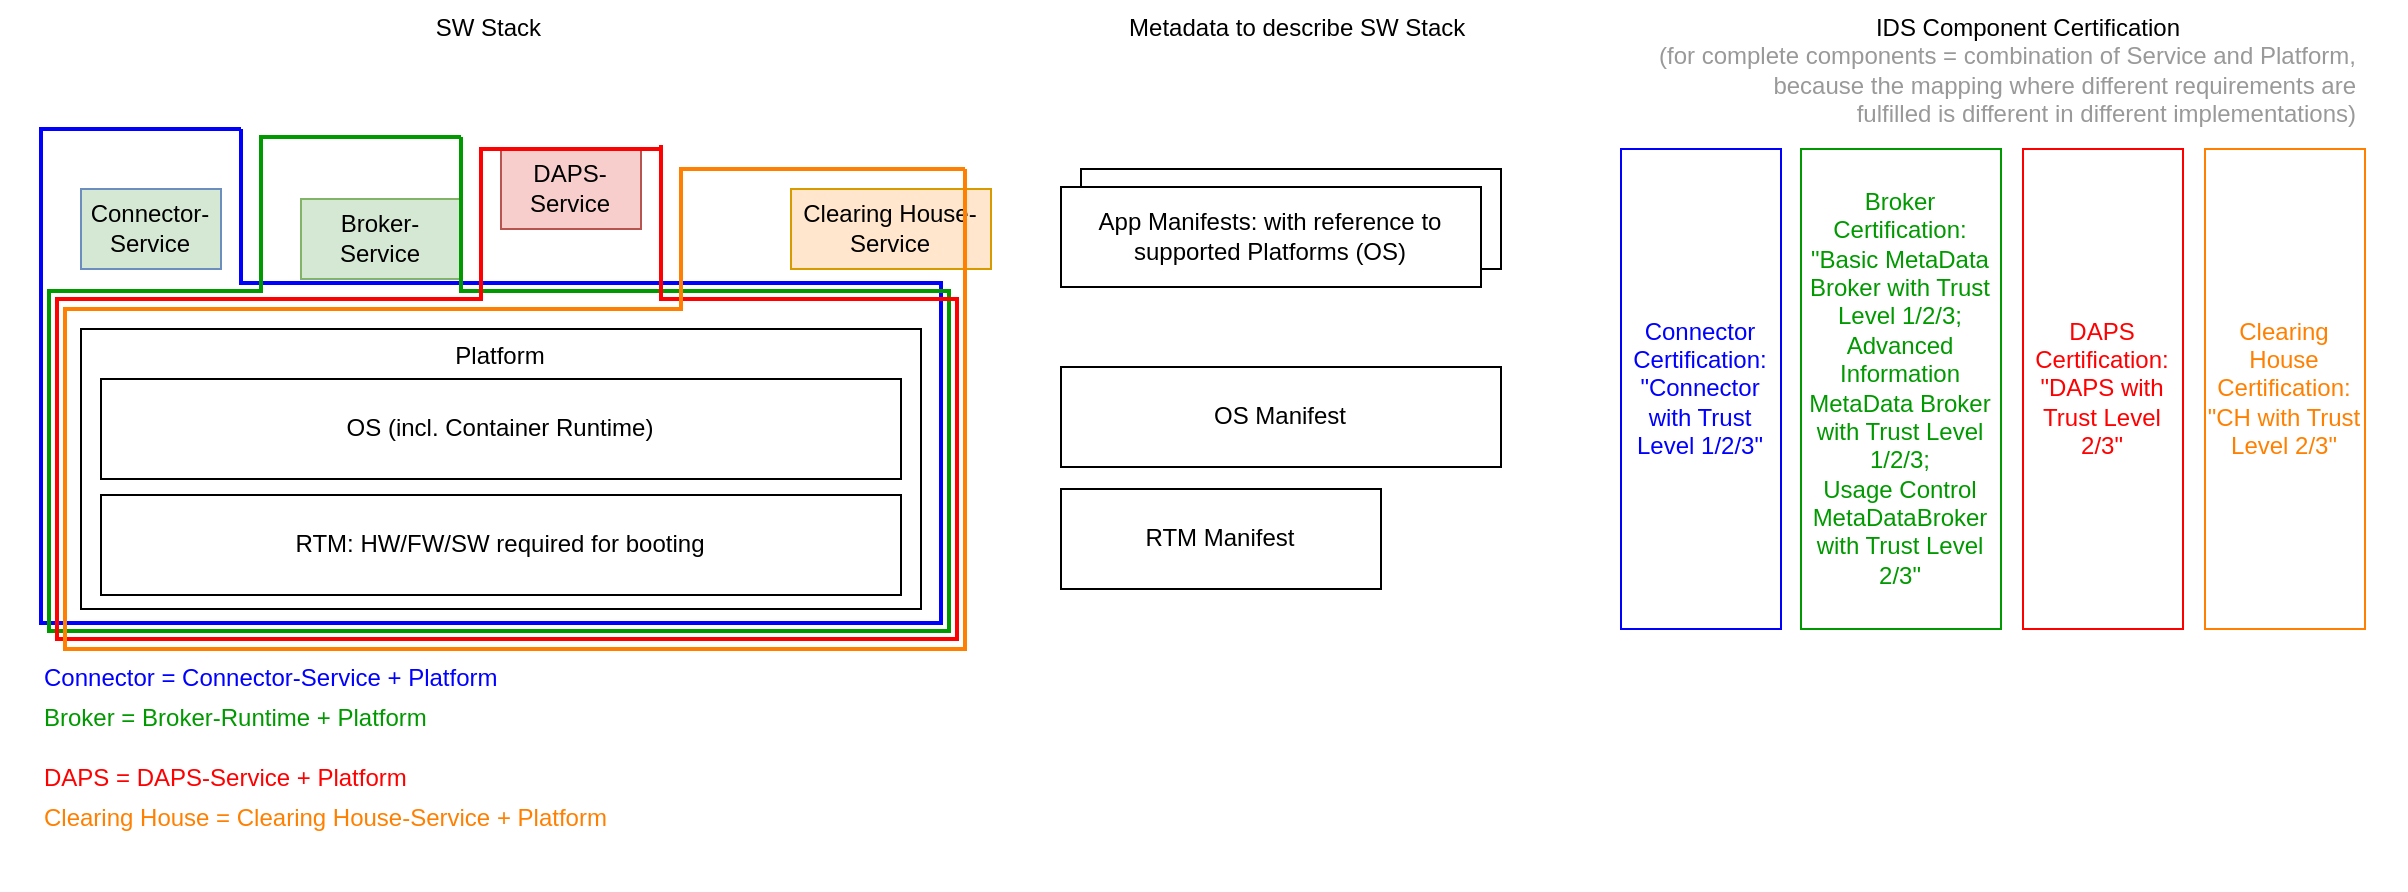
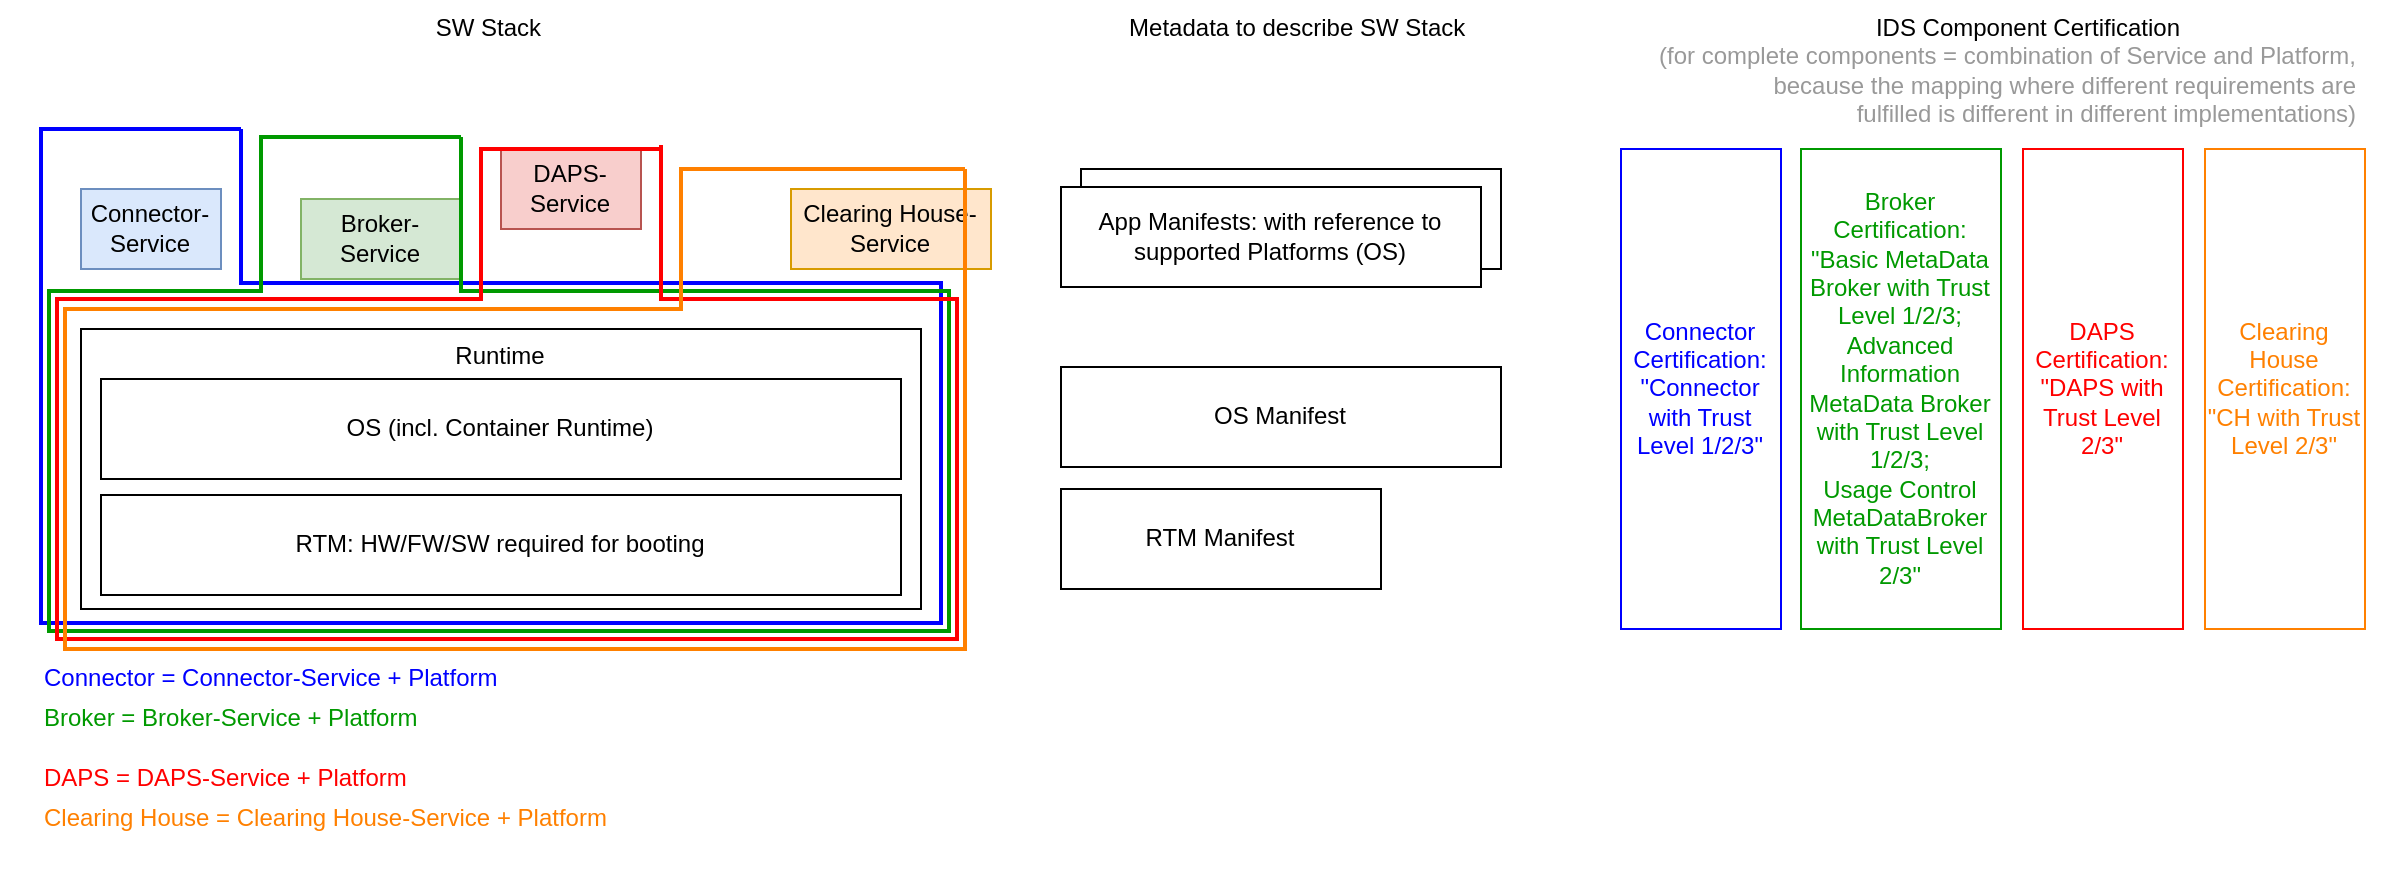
node "Connector-Service": fillcolor #d5e8d4 -> #dae8fc
node "Platform": label "Platform" -> "Runtime"
node "Broker = Broker-Runtime + Platform": label "Broker = Broker-Runtime + Platform" -> "Broker = Broker-Service + Platform"
